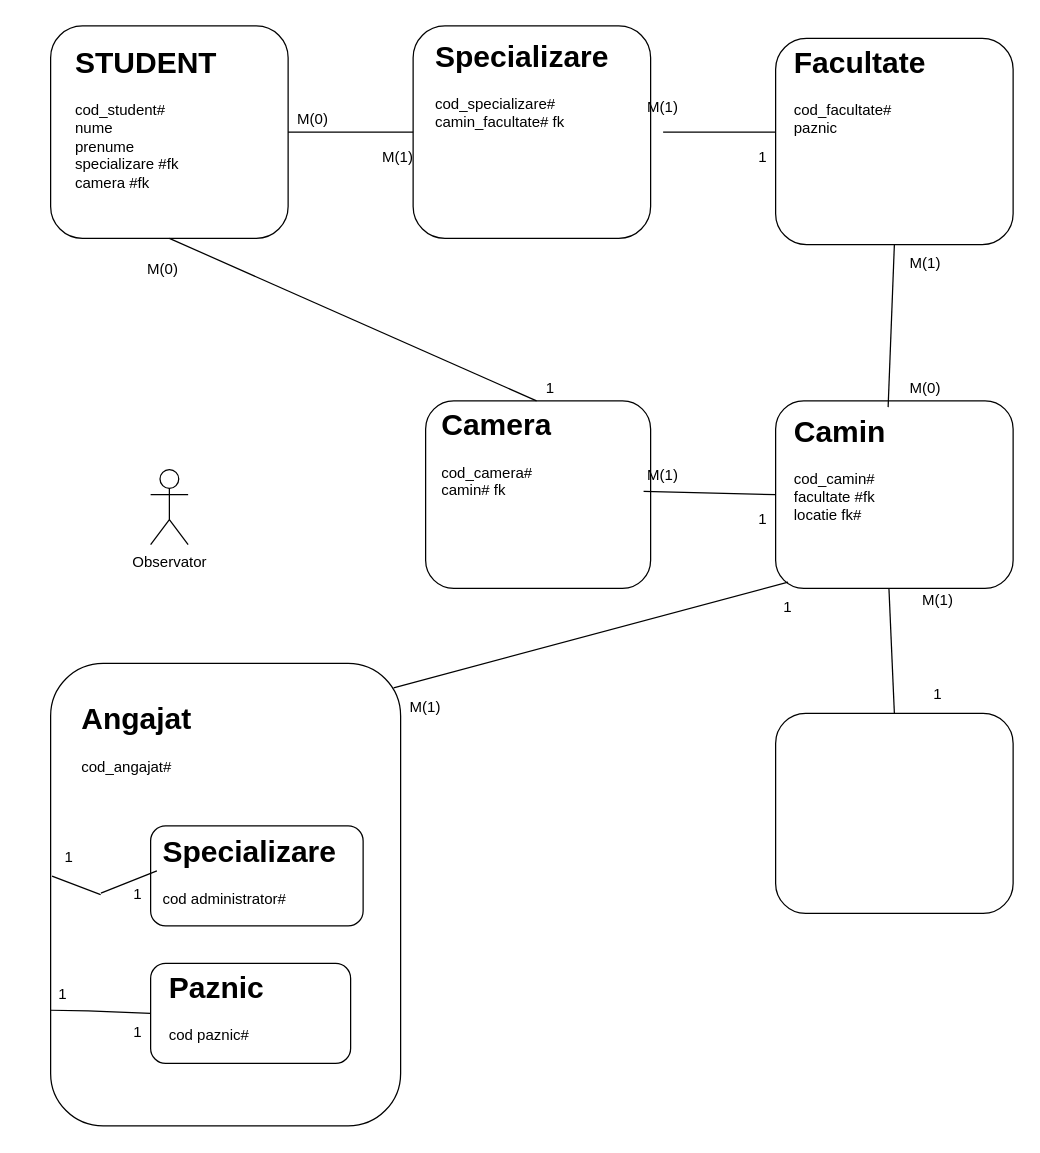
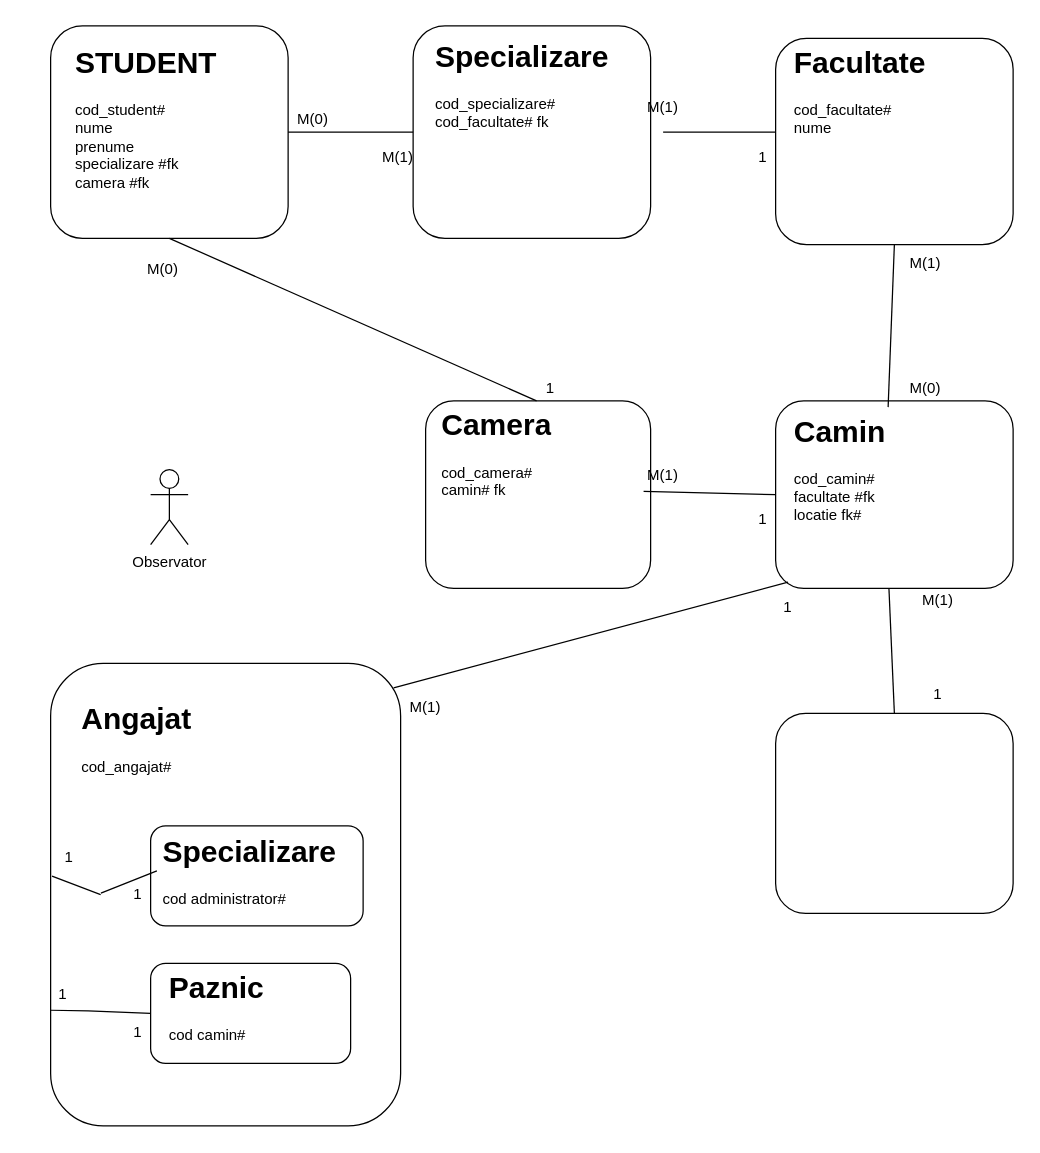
node "Specializare cod_specializare# camin_facultate# fk": label "Specializare cod_specializare# camin_facultate# fk" -> "Specializare cod_specializare# cod_facultate# fk"
node "Facultate cod_facultate# paznic": label "Facultate cod_facultate# paznic" -> "Facultate cod_facultate# nume"
node "Paznic cod paznic#": label "Paznic cod paznic#" -> "Paznic cod camin#"
